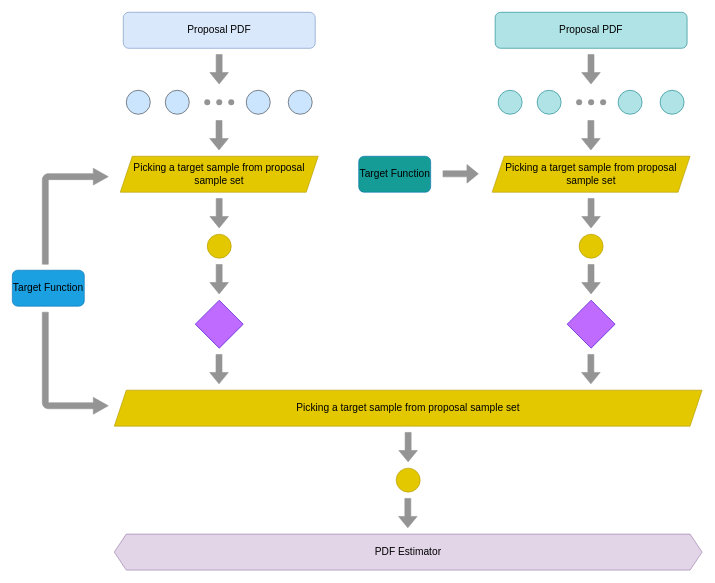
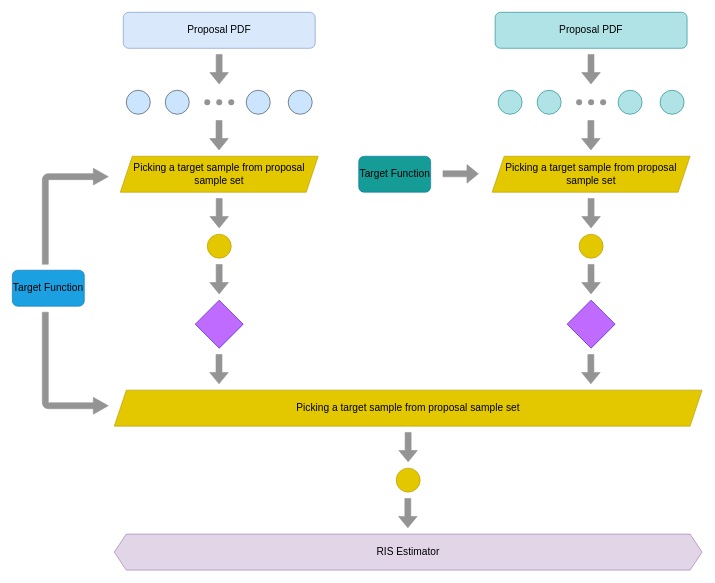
node "PDF Estimator": label "PDF Estimator" -> "RIS Estimator"
